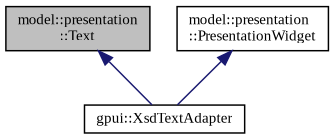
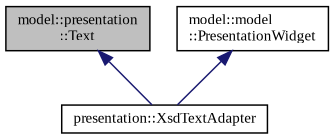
node "model::presentation ::PresentationWidget": label "model::presentation ::PresentationWidget" -> "model::model ::PresentationWidget"
node "gpui::XsdTextAdapter": label "gpui::XsdTextAdapter" -> "presentation::XsdTextAdapter"
